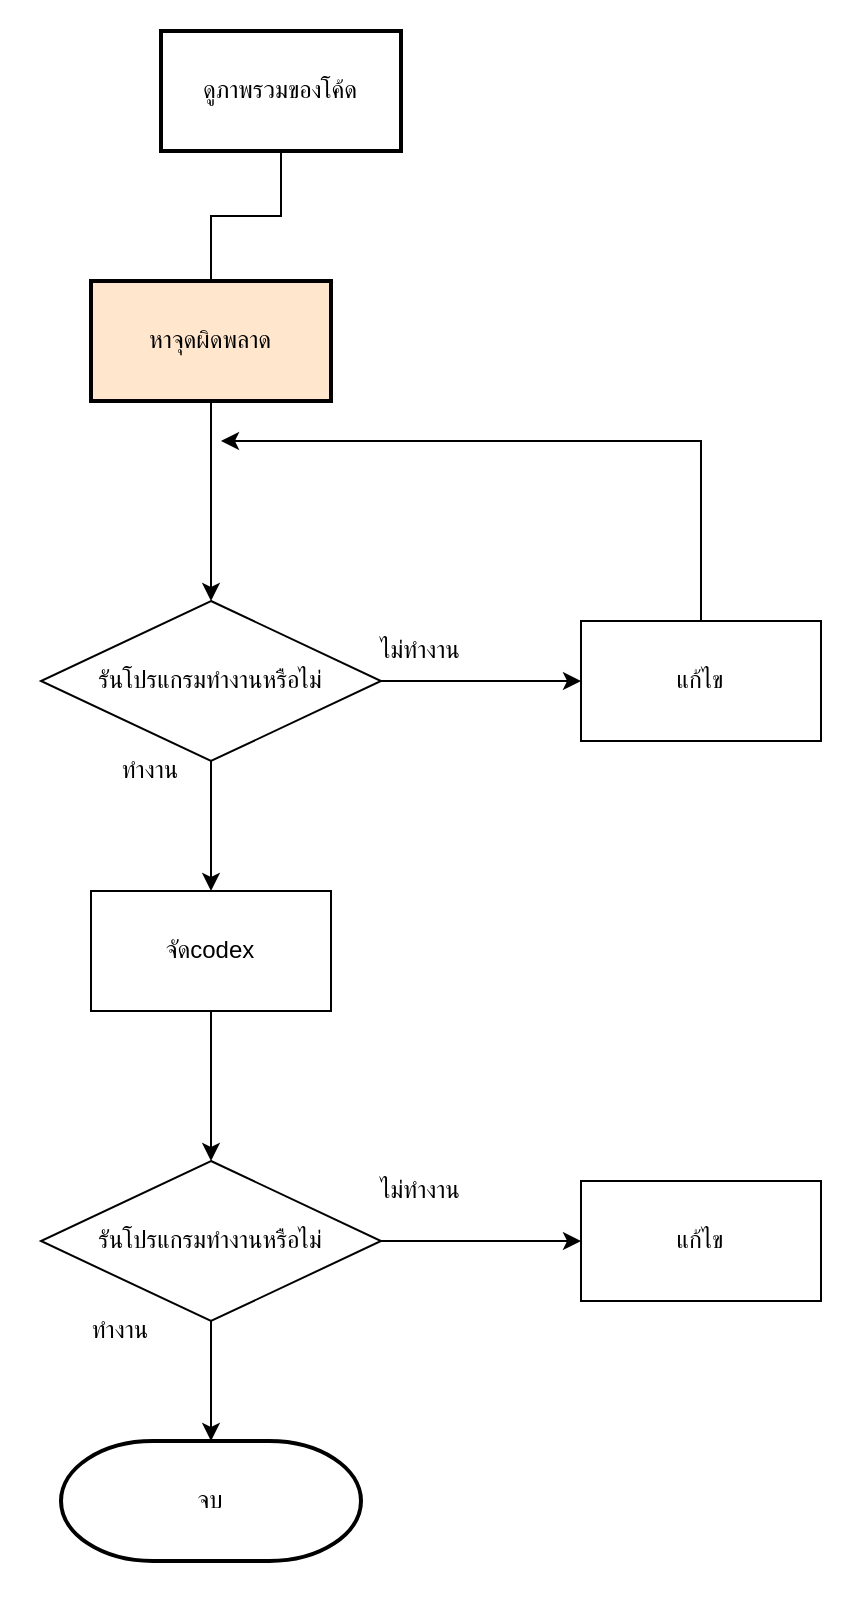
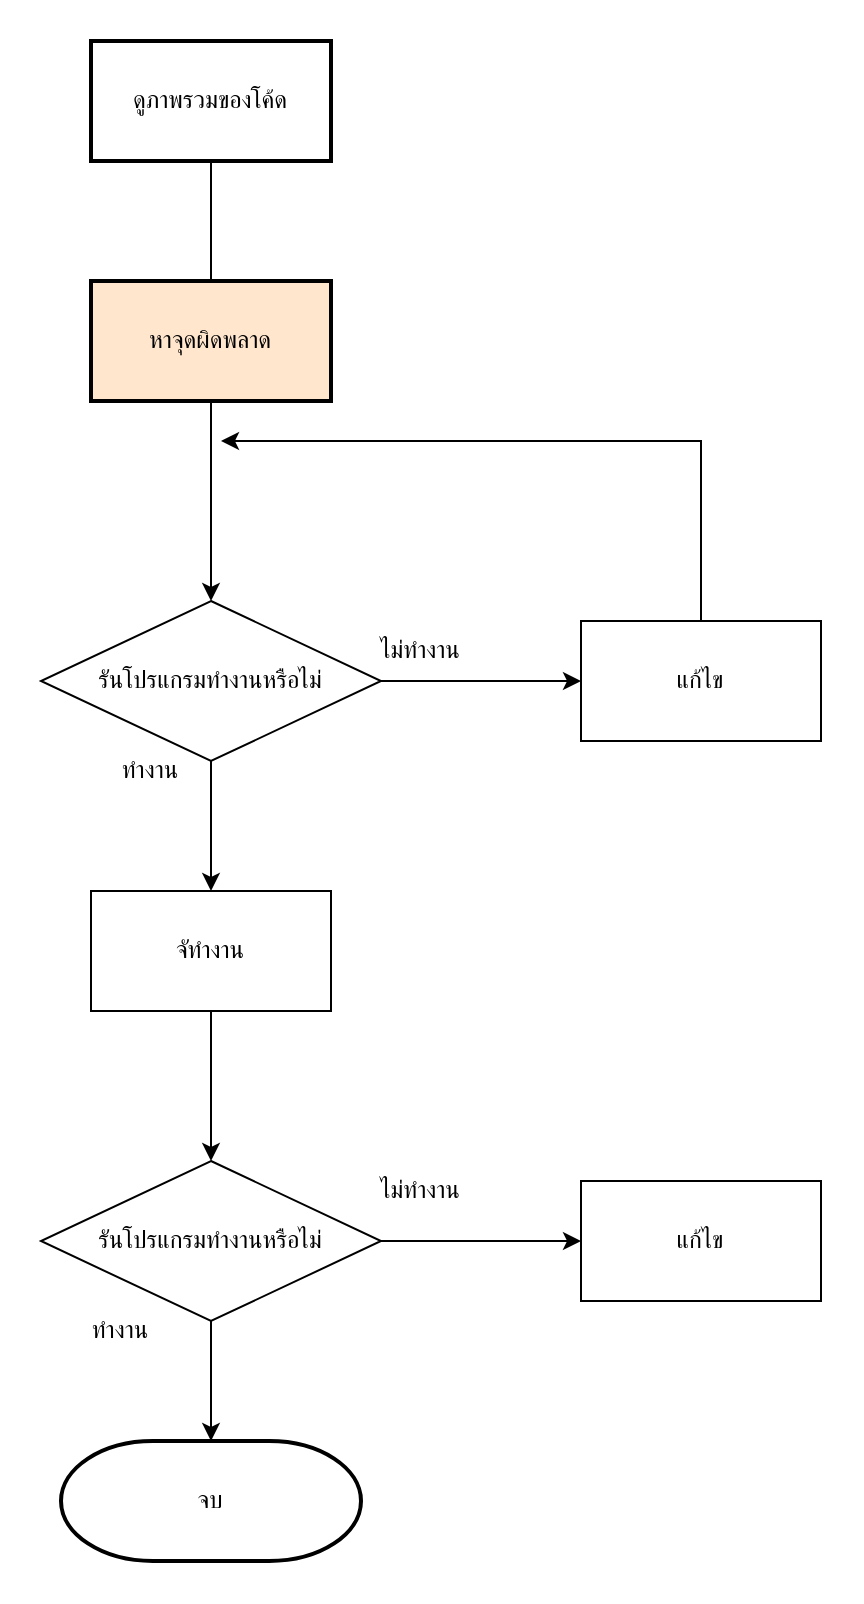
node "ดูภาพรวมของโค้ด": moved (281, 91) -> (211, 101)
node "จัดcodex": label "จัดcodex" -> "จัทำงาน"
